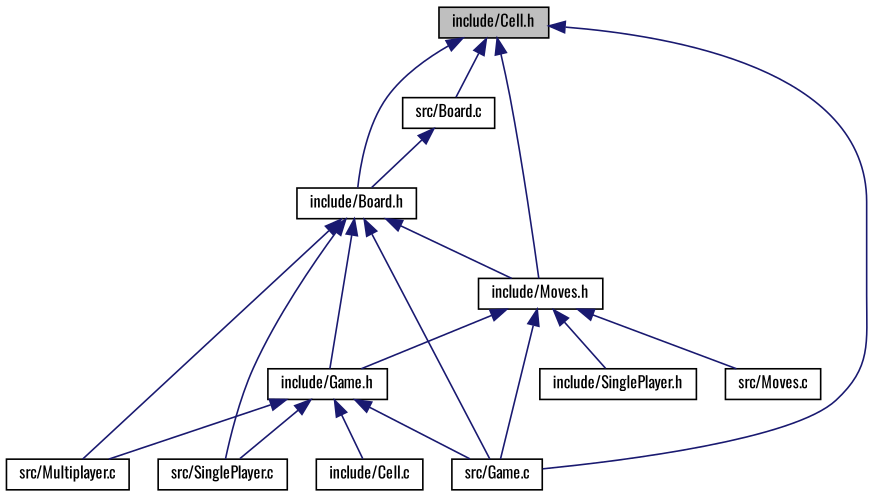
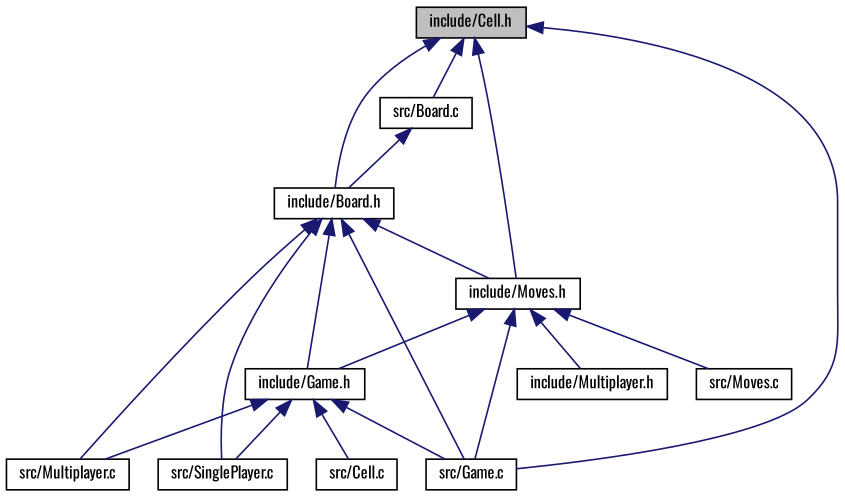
node "include/SinglePlayer.h": label "include/SinglePlayer.h" -> "include/Multiplayer.h"
node "include/Cell.c": label "include/Cell.c" -> "src/Cell.c"
